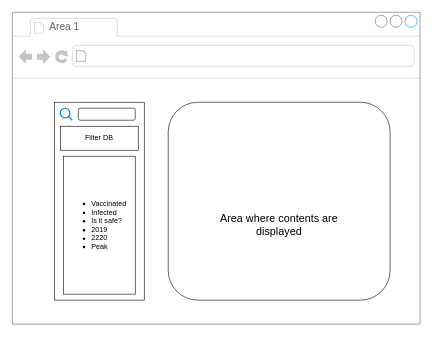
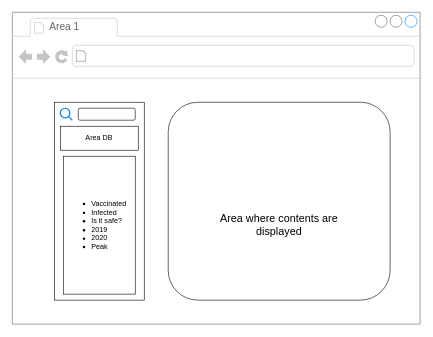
node "Filter DB": label "Filter DB" -> "Area DB"
node "Vaccinated Infected Is it safe? 2019 2220 Peak": label "Vaccinated Infected Is it safe? 2019 2220 Peak" -> "Vaccinated Infected Is it safe? 2019 2020 Peak"
